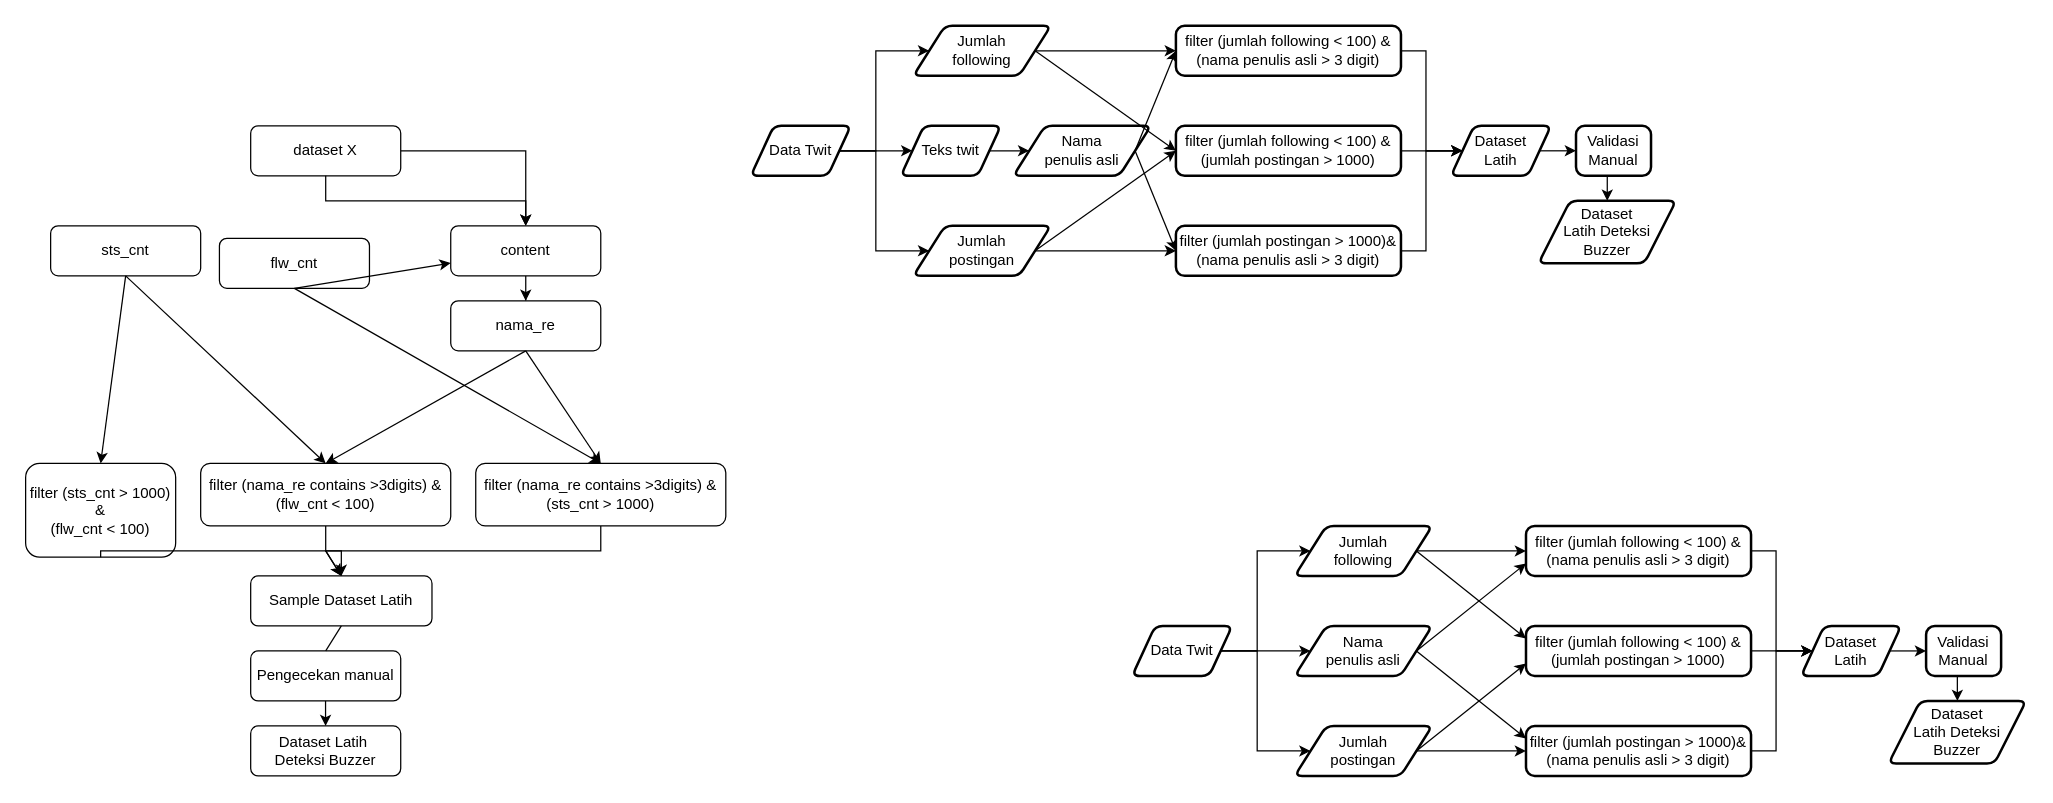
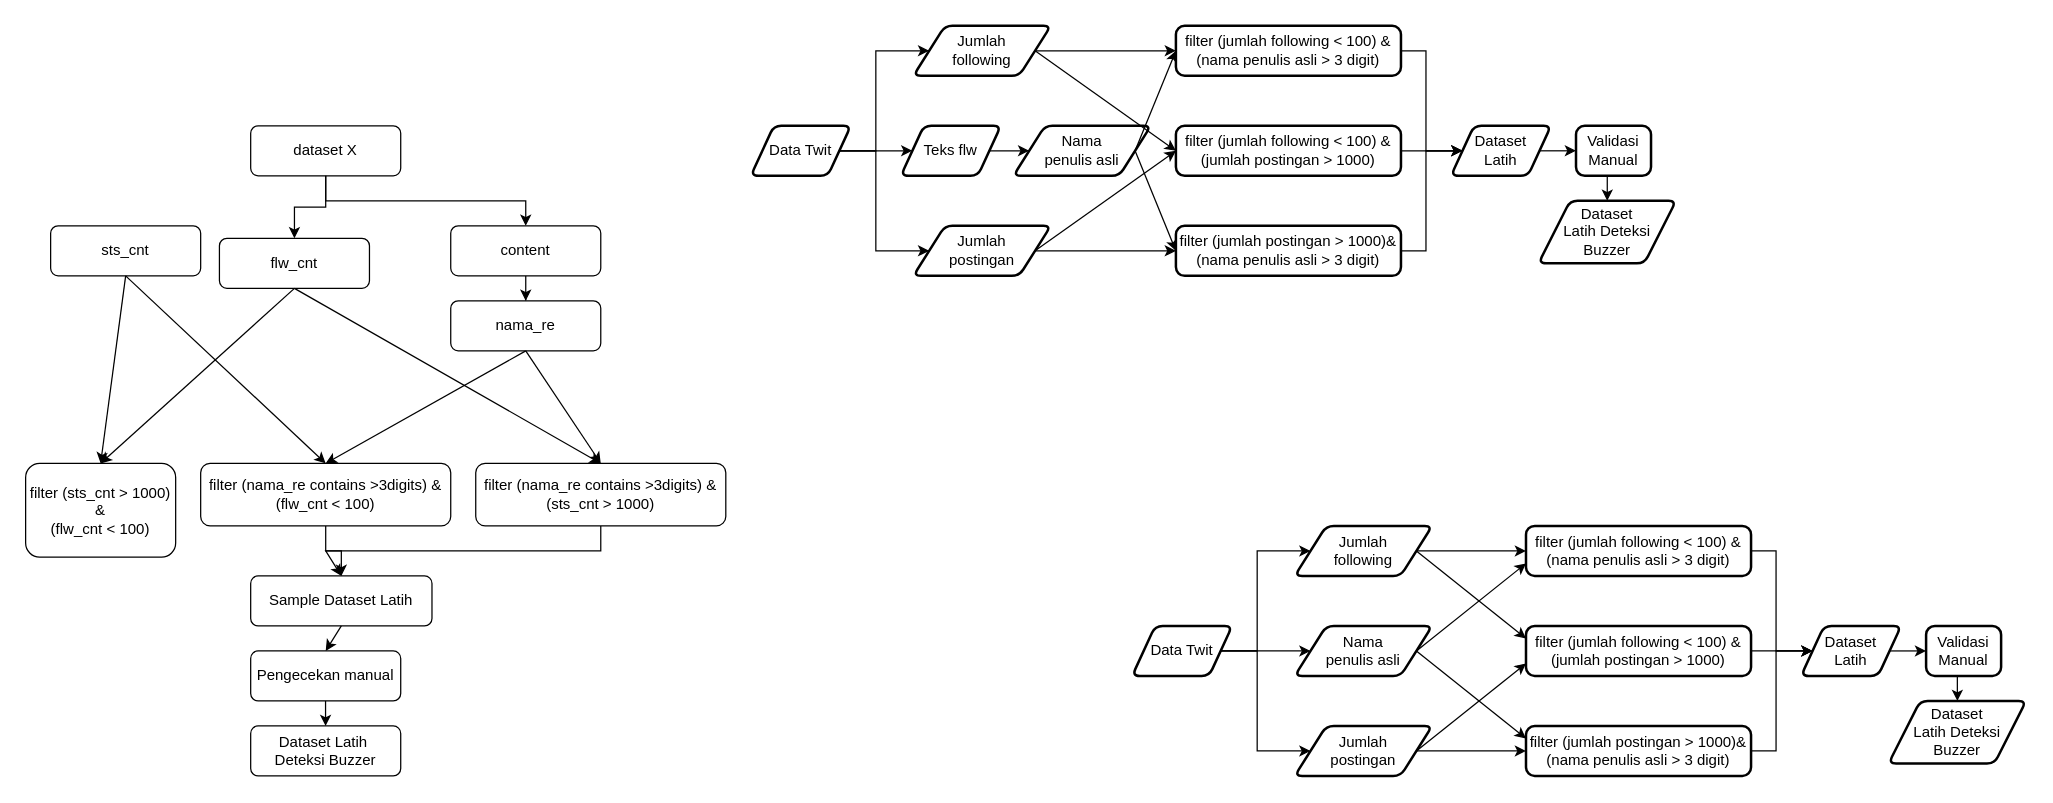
edge "dataset X" -> "content": now "dataset X" -> "flw_cnt"
node "Teks twit": label "Teks twit" -> "Teks flw"
edge "flw_cnt" -> "content": now "flw_cnt" -> "filter (sts_cnt > 1000) & (flw_cnt < 100)"
edge "filter (sts_cnt > 1000) & (flw_cnt < 100)" -> "Sample Dataset Latih": removed
edge "Sample Dataset Latih" -- "Pengecekan manual": arrowhead none -> classic
